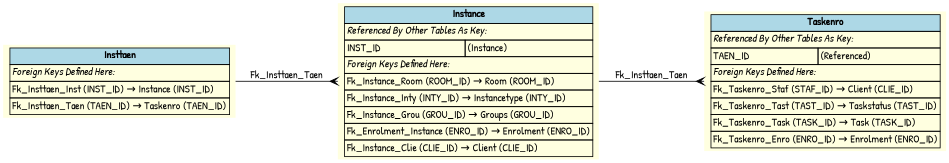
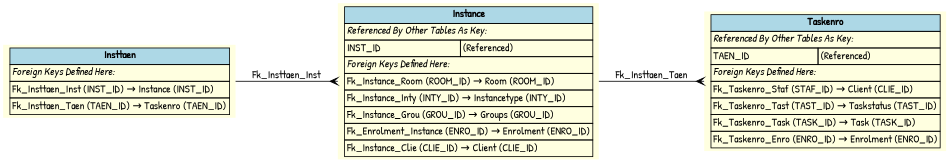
node "Instance": text "(Instance)" -> "(Referenced)"
edge "Insttaen" -- "Instance": label " Fk_Insttaen_Taen " -> " Fk_Insttaen_Inst "
